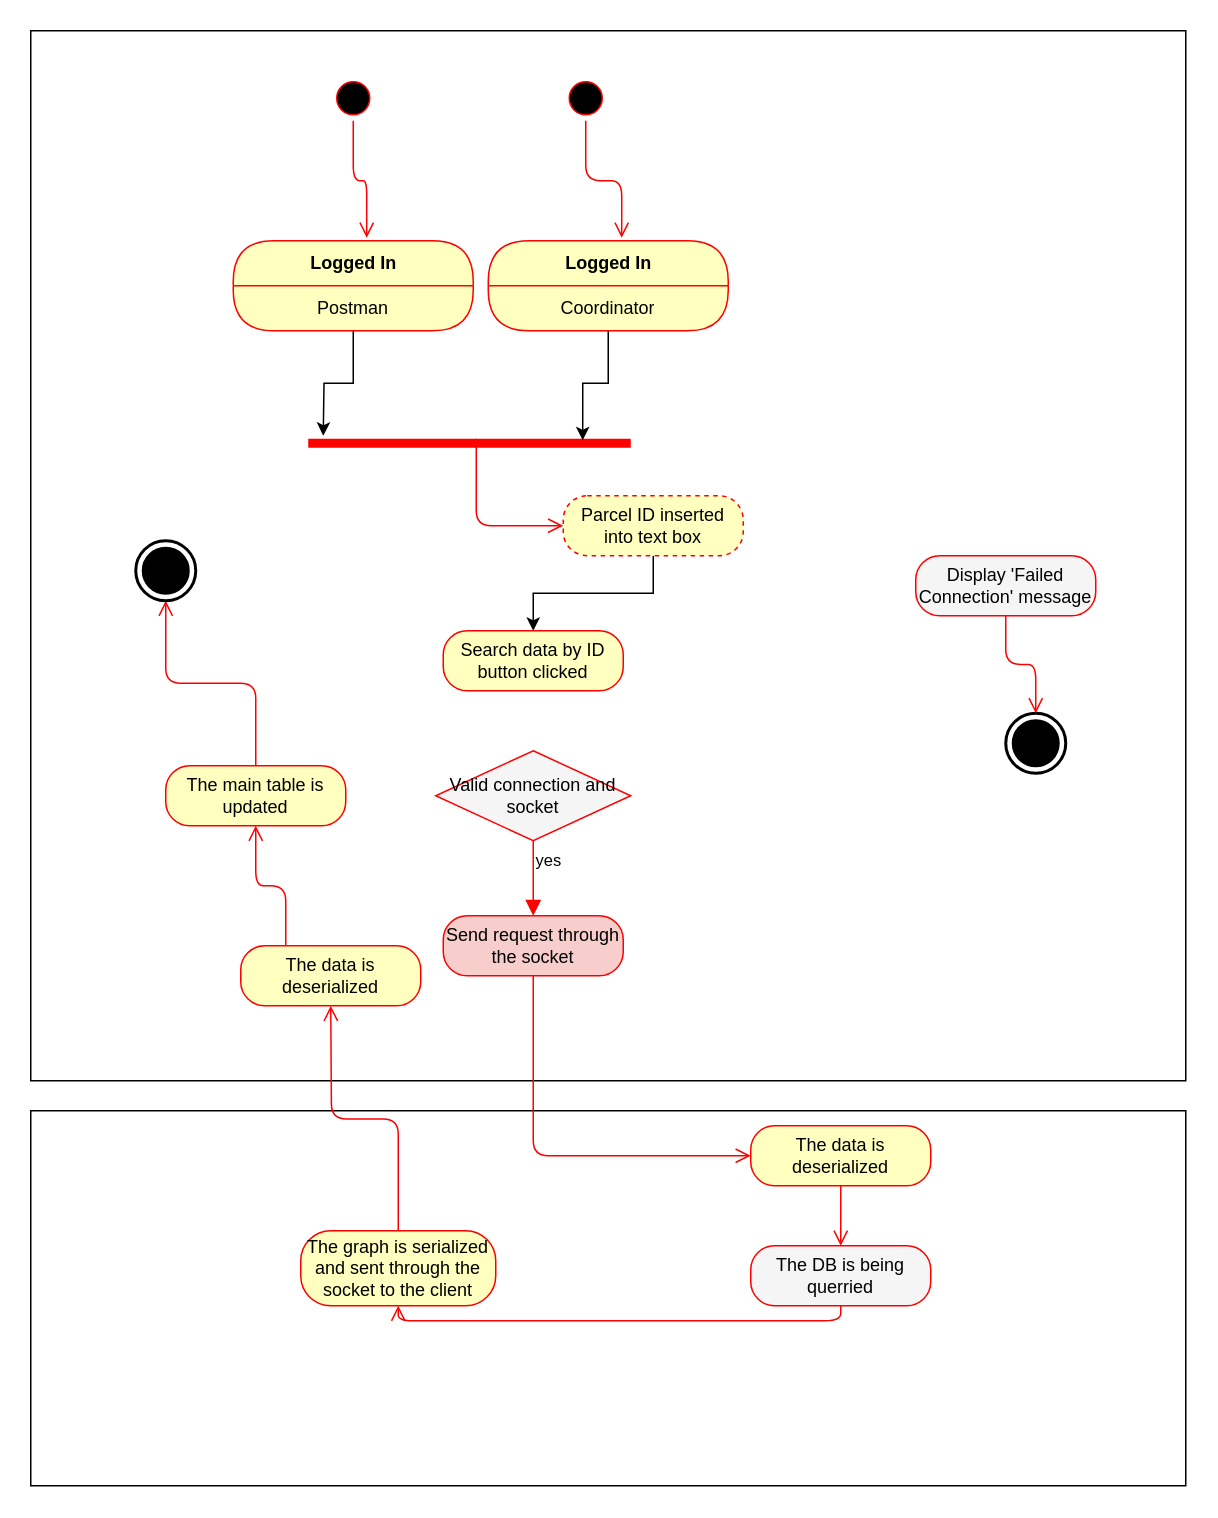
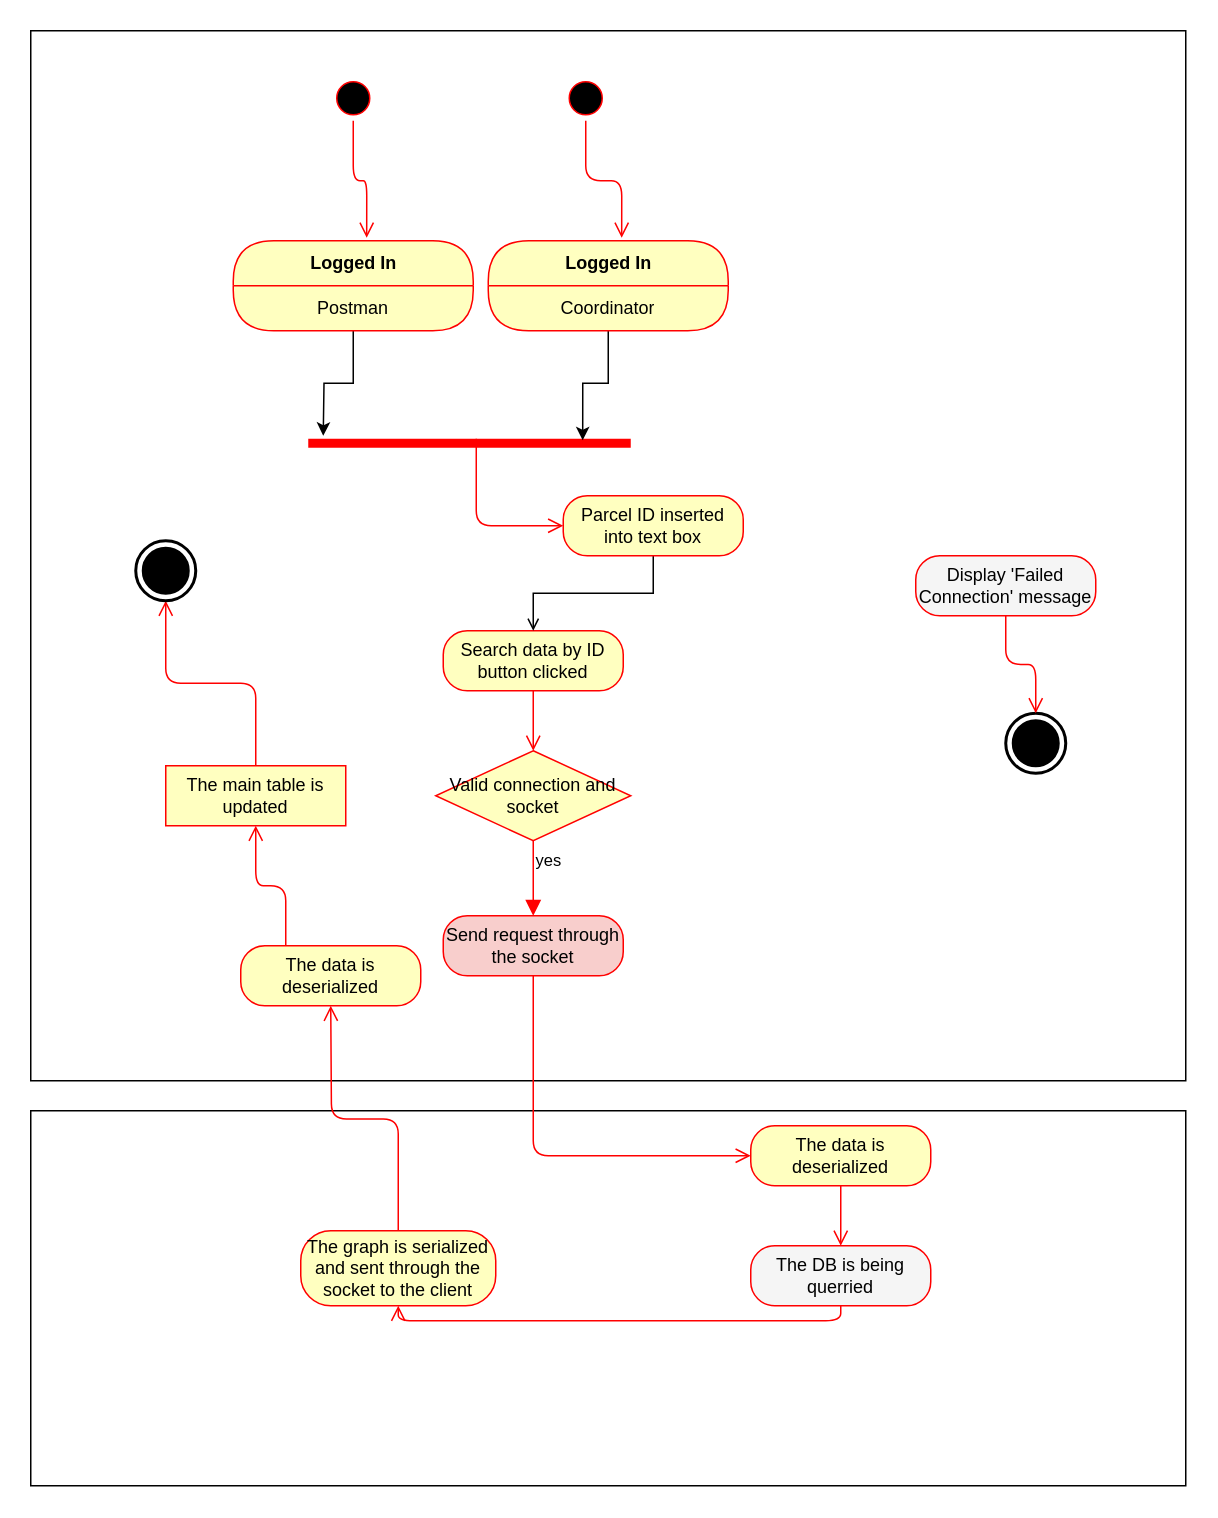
node "Parcel ID inserted into text box": style dashed -> solid
edge "Parcel ID inserted into text box" -> "Search data by ID button clicked": arrowhead classic -> open
edge "Search data by ID button clicked" -> "Valid connection and socket": added
node "The main table is updated": shape rounded rectangle -> rectangle
node "Valid connection and socket": fillcolor #f5f5f5 -> #ffffc0
